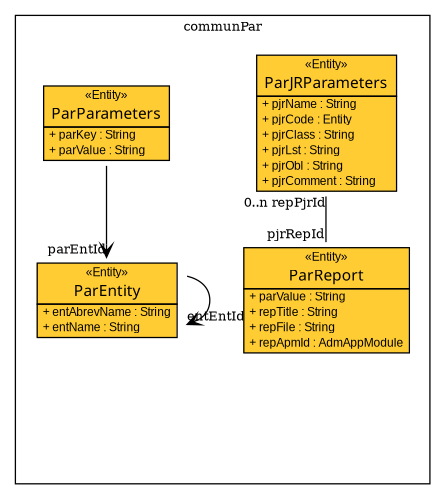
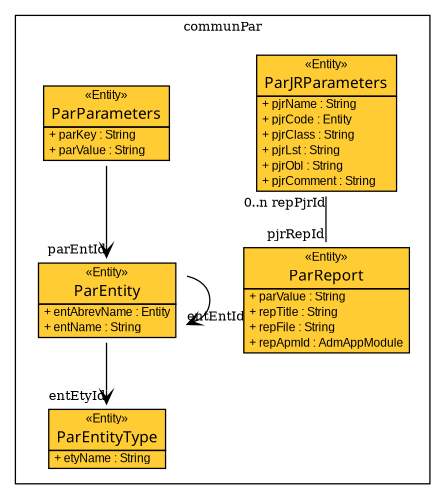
node "ParEntity": text "+ entAbrevName : String" -> "+ entAbrevName : Entity"
node "ParEntityType": added
